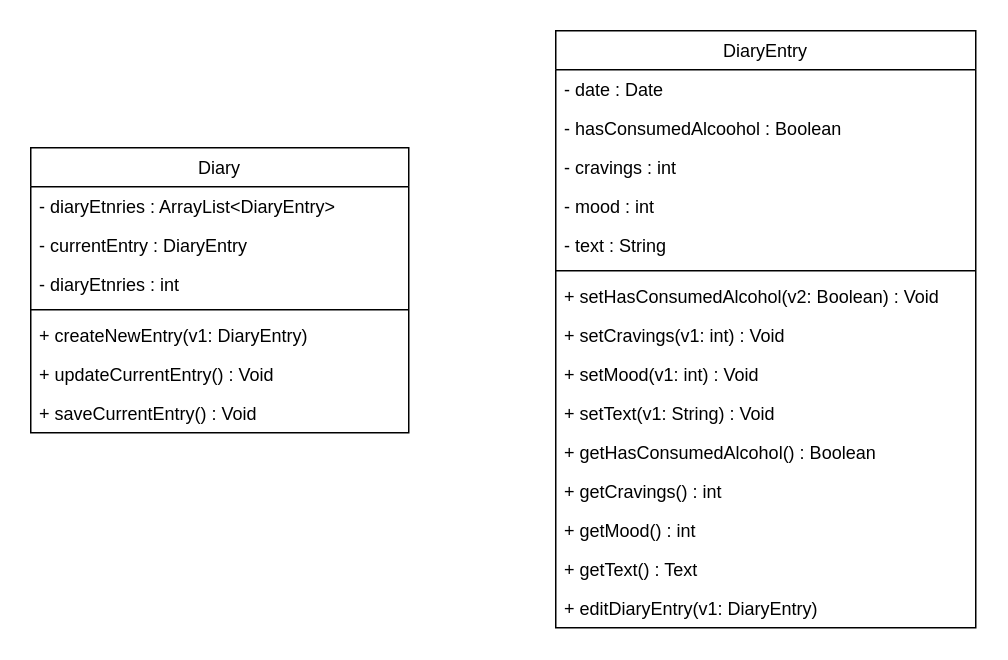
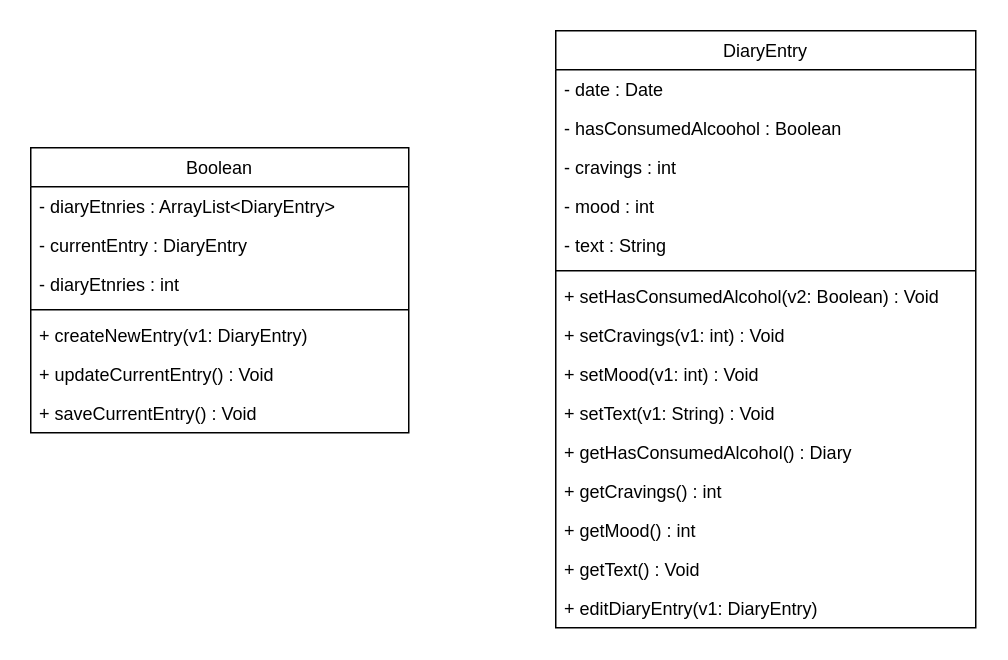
node "Diary": label "Diary" -> "Boolean"
node "+ getHasConsumedAlcohol() : Boolean": label "+ getHasConsumedAlcohol() : Boolean" -> "+ getHasConsumedAlcohol() : Diary"
node "+ getText() : Text": label "+ getText() : Text" -> "+ getText() : Void"
